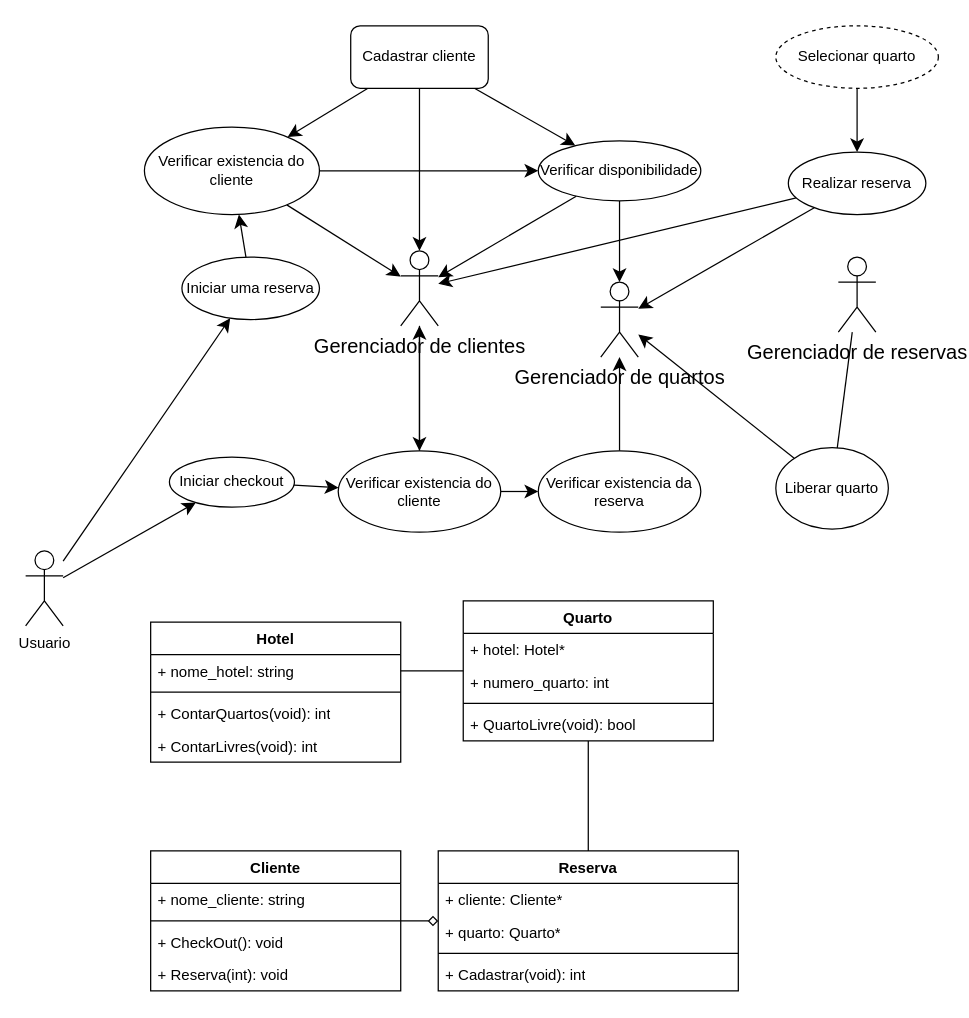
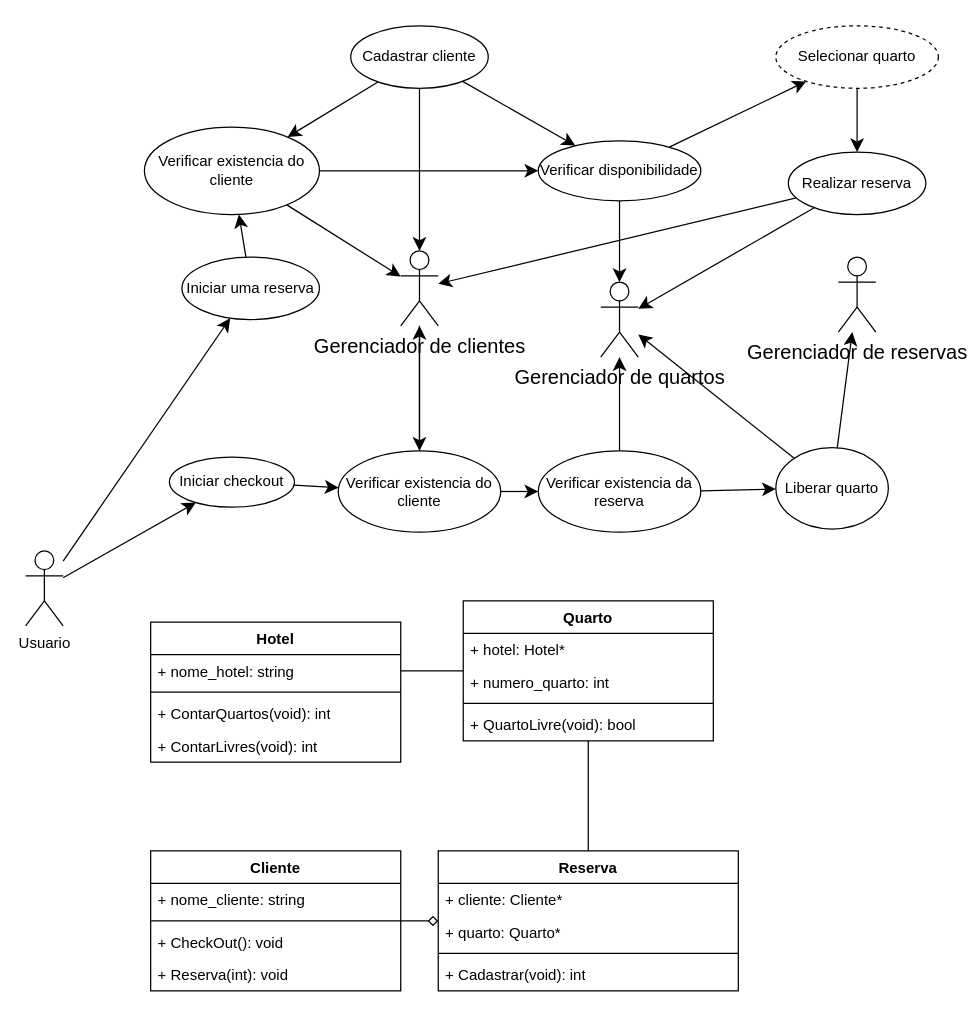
node "Cadastrar cliente": shape rounded rectangle -> ellipse
edge "Verificar disponibilidade" -> "Gerenciador de clientes": now "Verificar disponibilidade" -> "Selecionar quarto"
edge "Gerenciador de reservas" -- "Liberar quarto": arrowhead none -> classic
edge "Verificar existencia da reserva" -> "Liberar quarto": added
